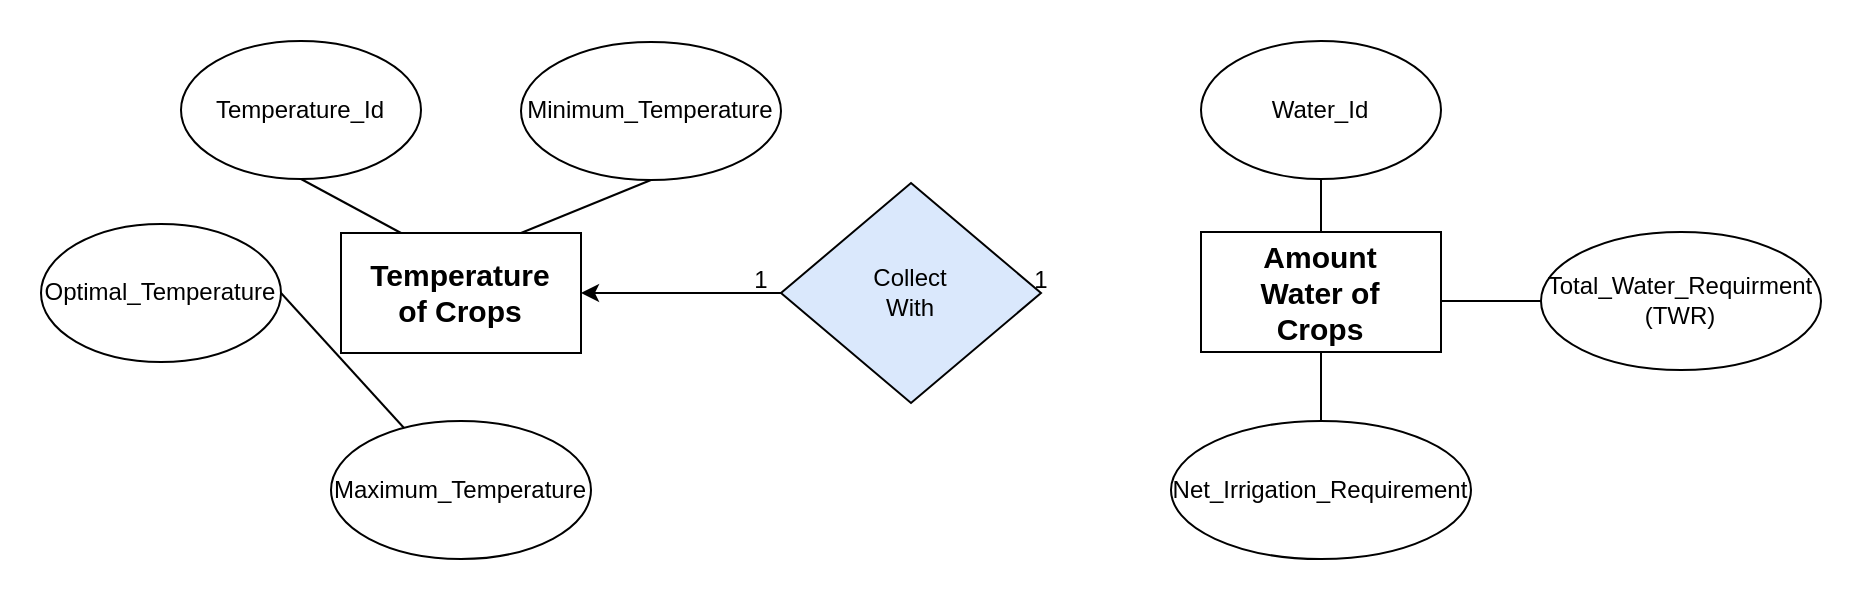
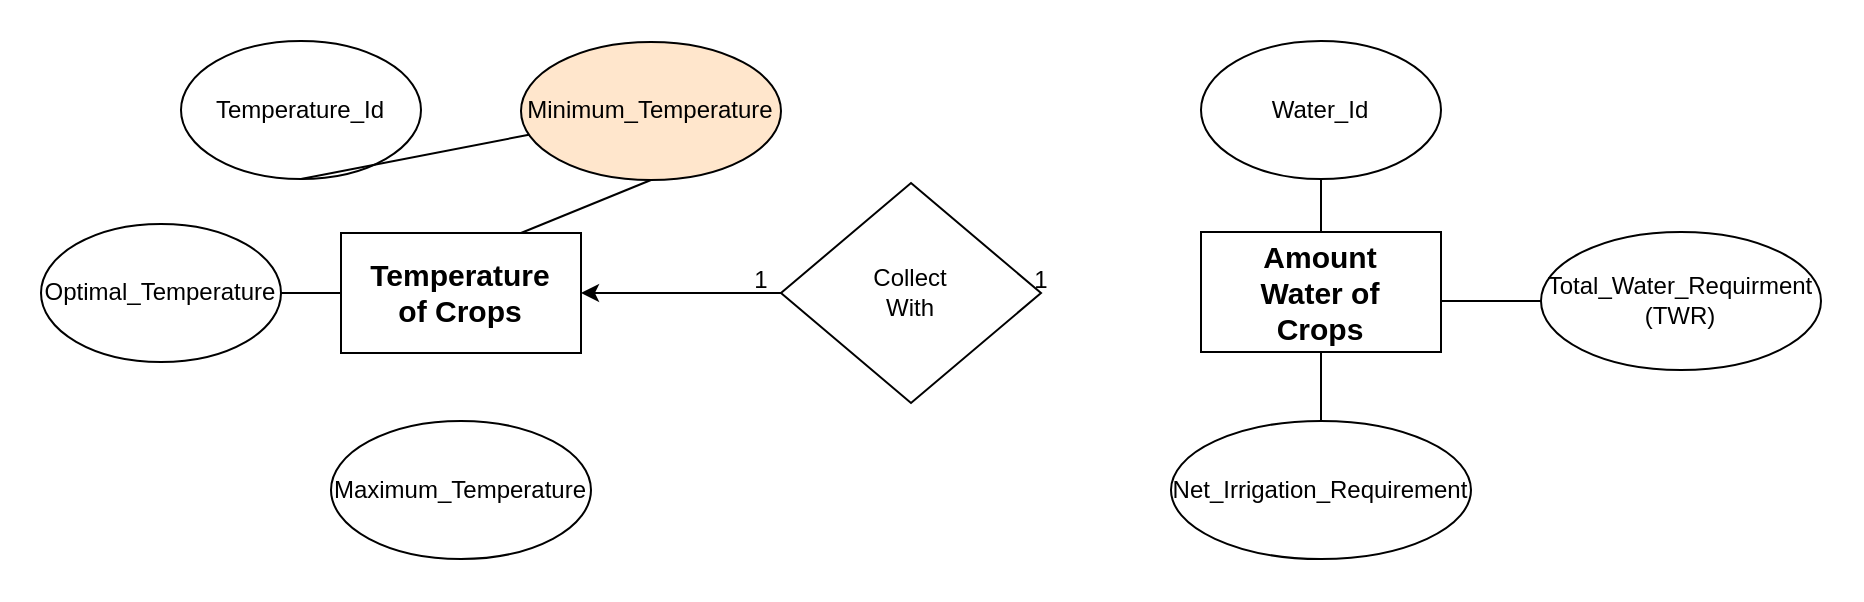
node "Minimum_Temperature": fillcolor #ffffff -> #ffe6cc
edge "Temperature_Id" -- "Temperature of Crops": now "Temperature_Id" -- "Minimum_Temperature"
node "Collect With": fillcolor #dae8fc -> #ffffff
edge "Optimal_Temperature" -- "Maximum_Temperature": now "Optimal_Temperature" -- "Temperature of Crops"
